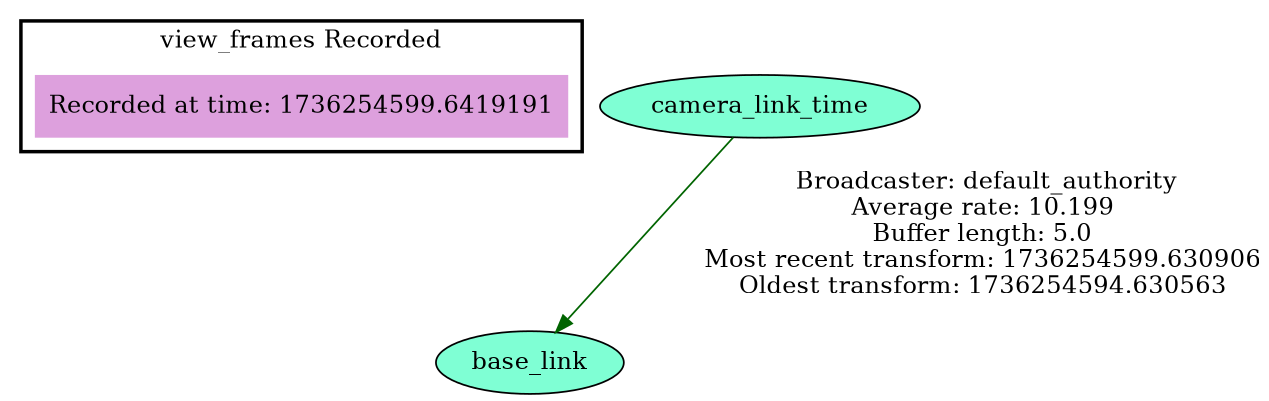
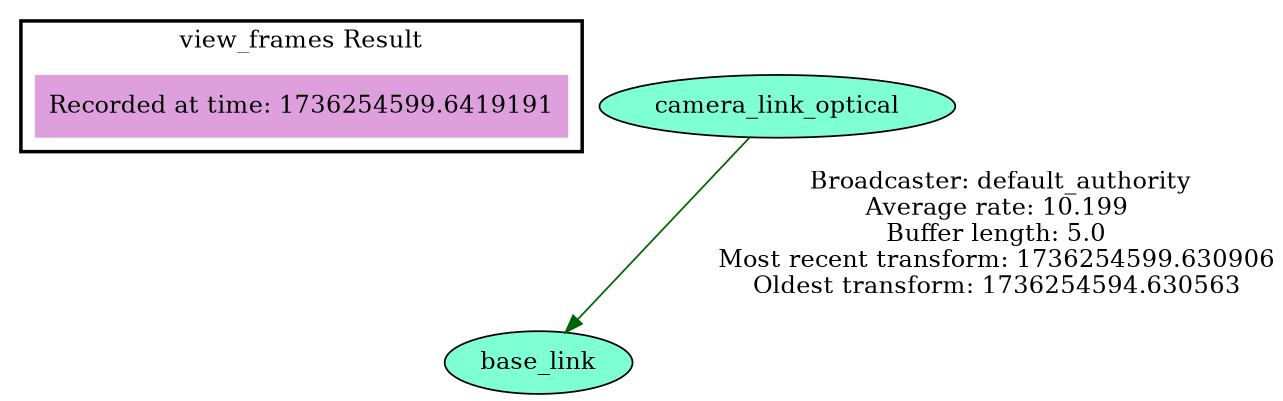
cluster "view_frames Recorded": label "view_frames Recorded" -> "view_frames Result"
node "camera_link_time": label "camera_link_time" -> "camera_link_optical"
